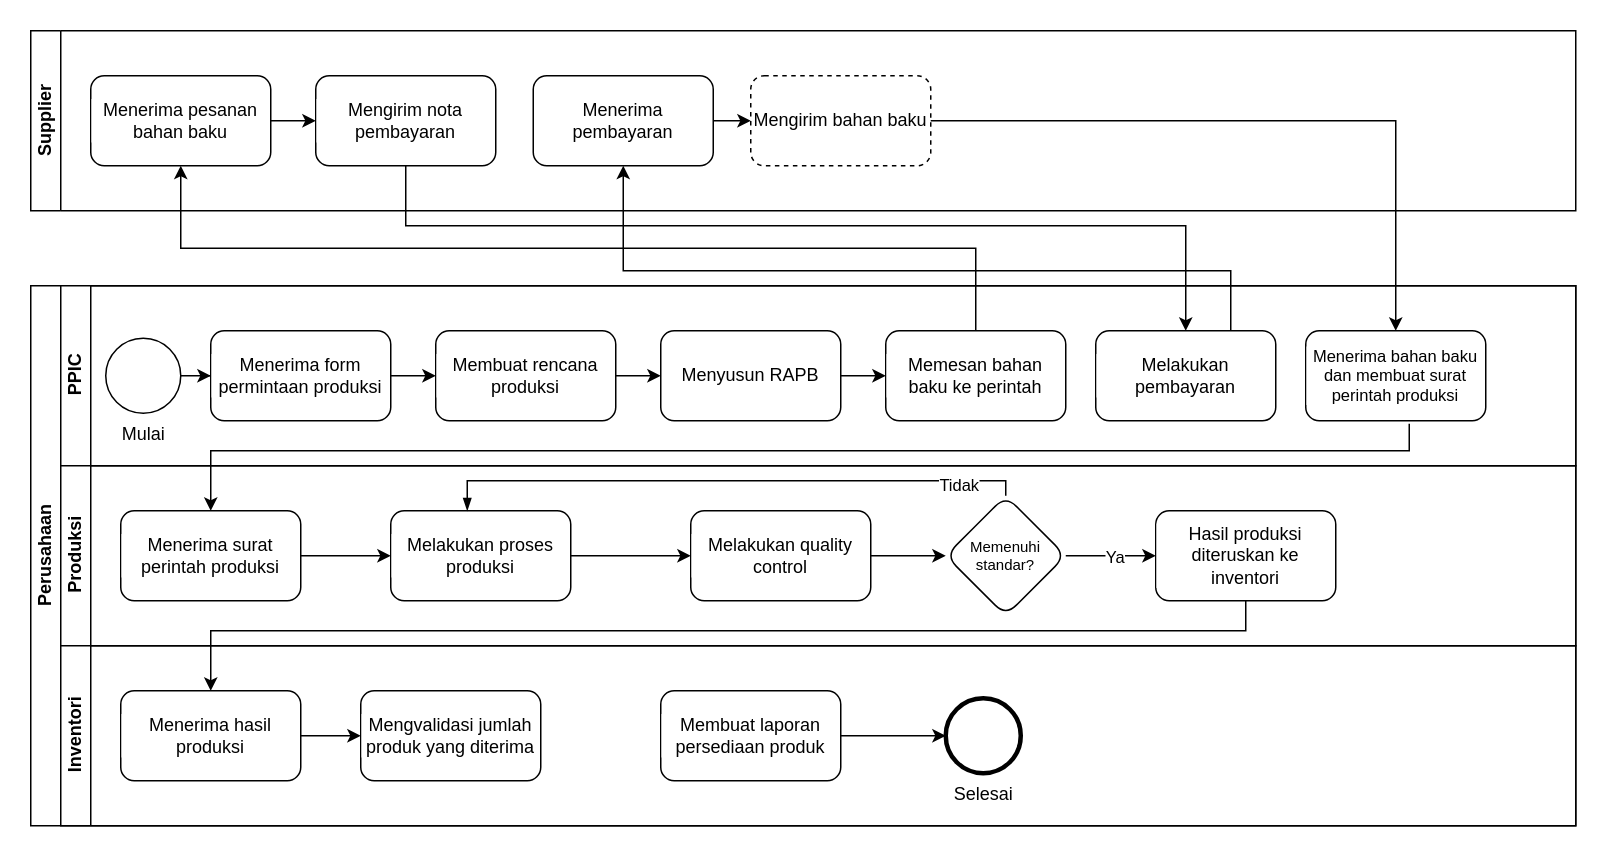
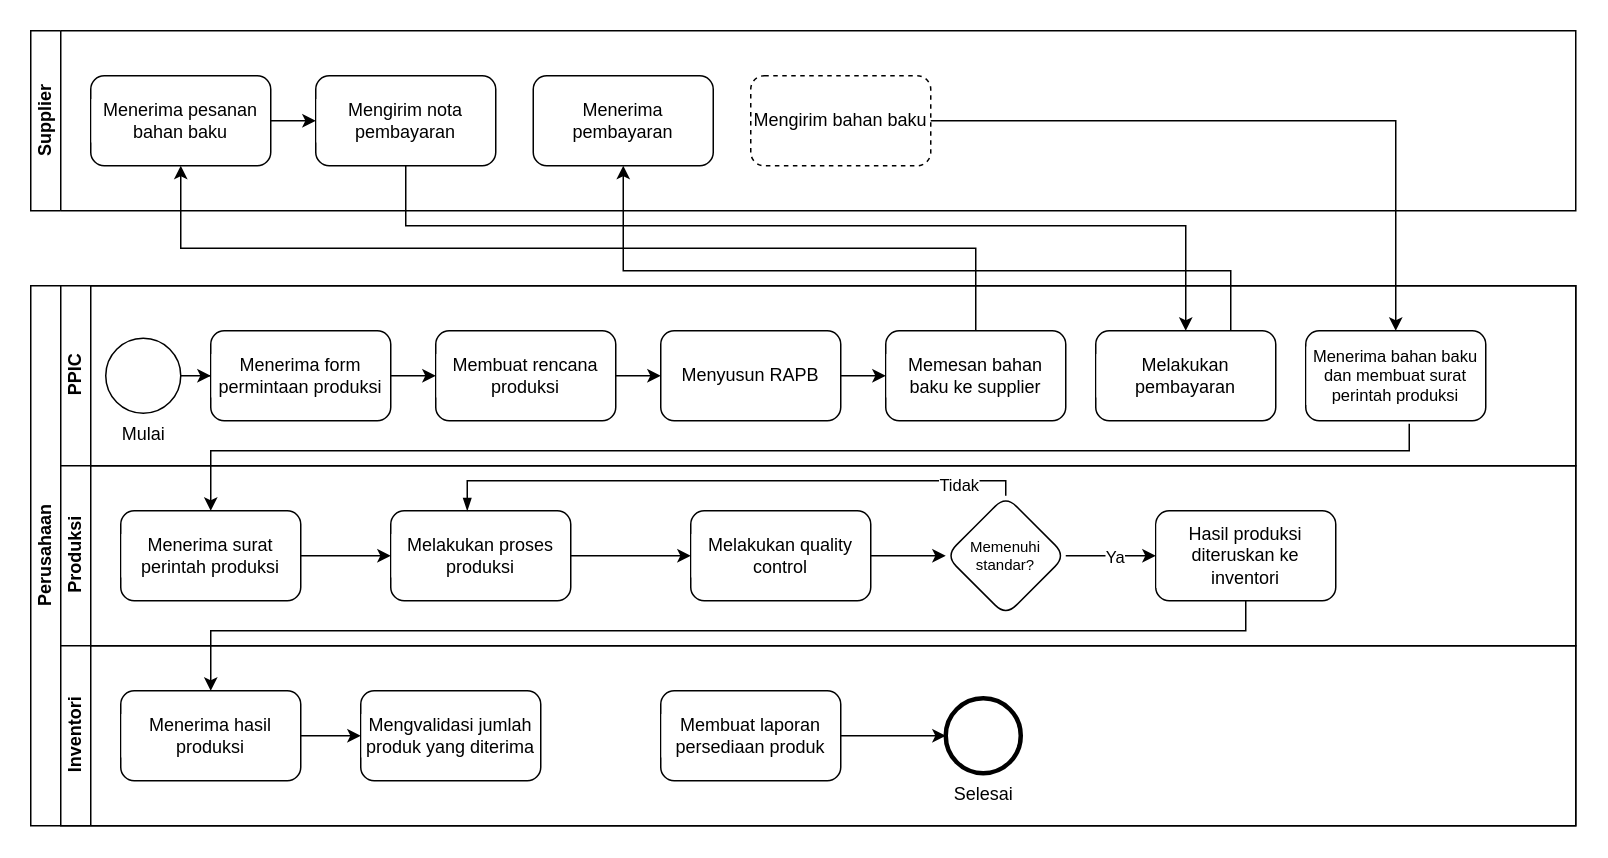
edge "Menerima pembayaran" -> "Mengirim bahan baku": removed
node "Memesan bahan baku ke perintah": label "Memesan bahan baku ke perintah" -> "Memesan bahan baku ke supplier"
